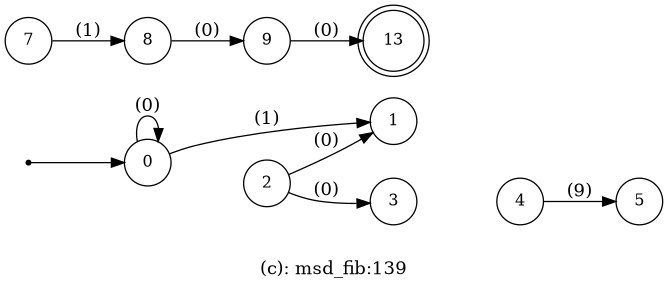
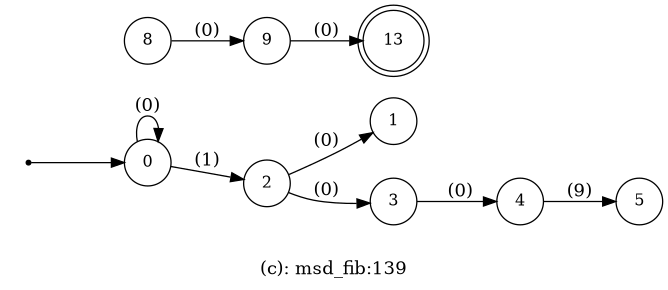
node "7": removed
edge "0" -> "1": now "0" -> "2"
edge "3" -> "4": added, label "(0)"
